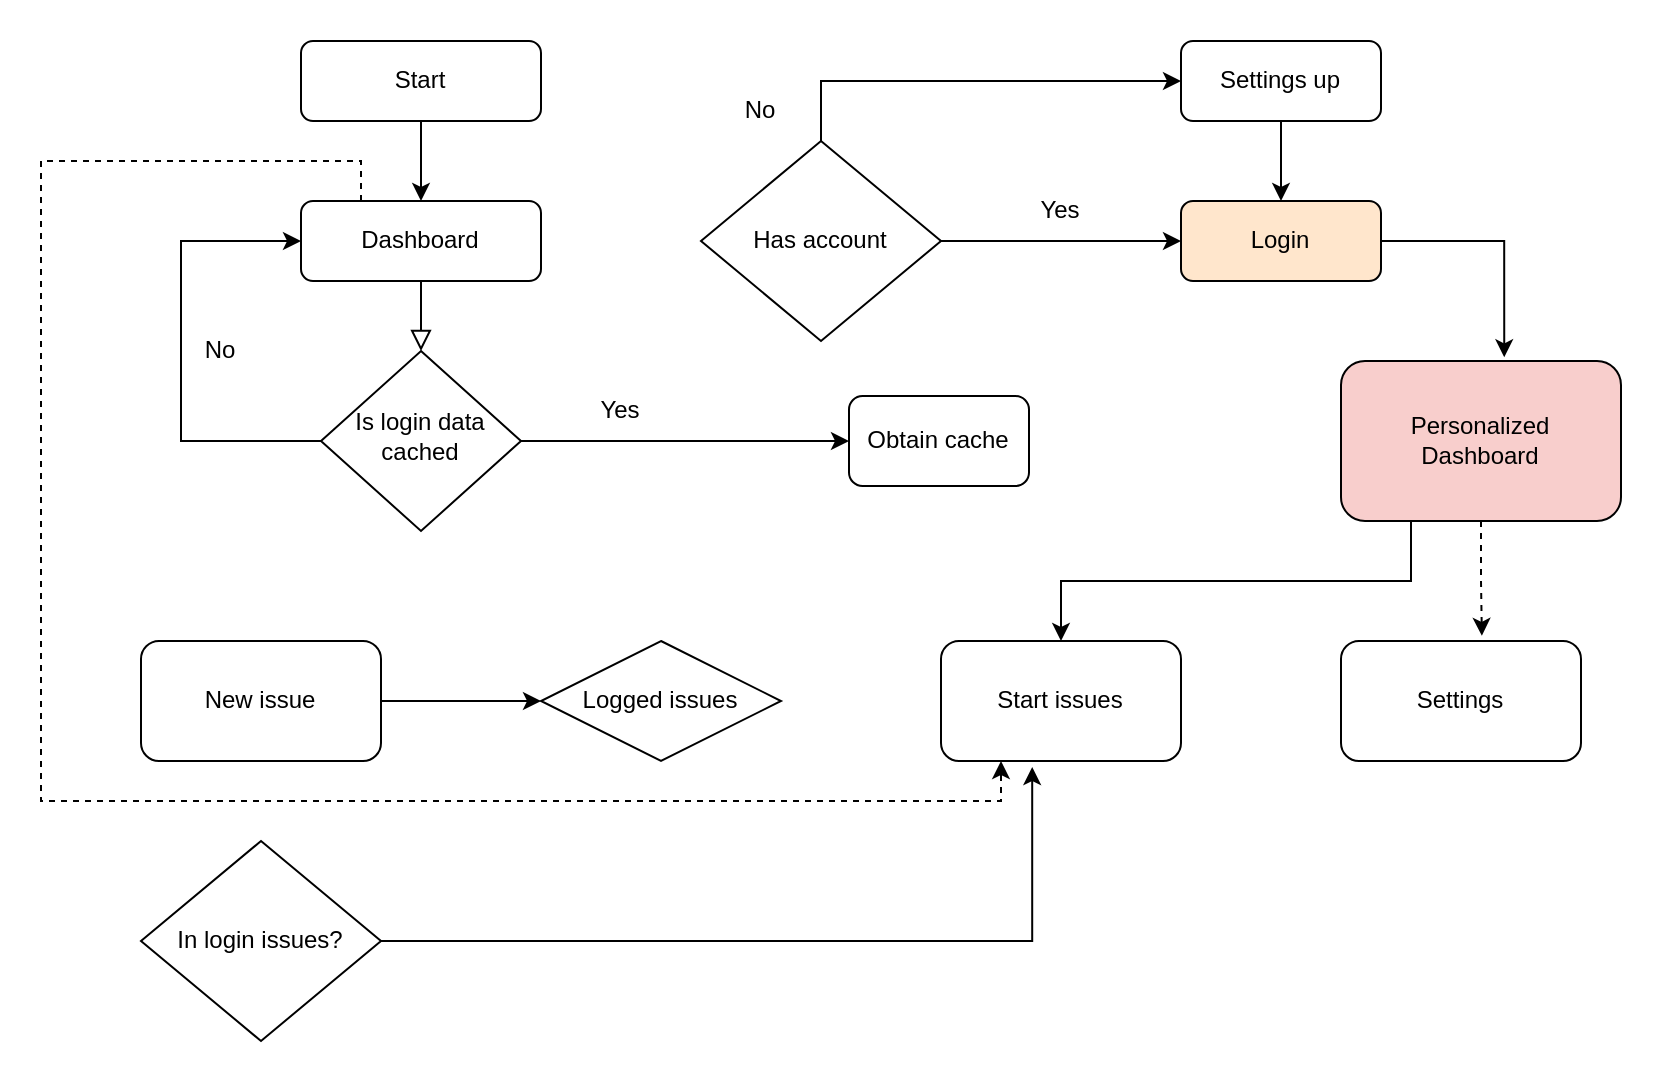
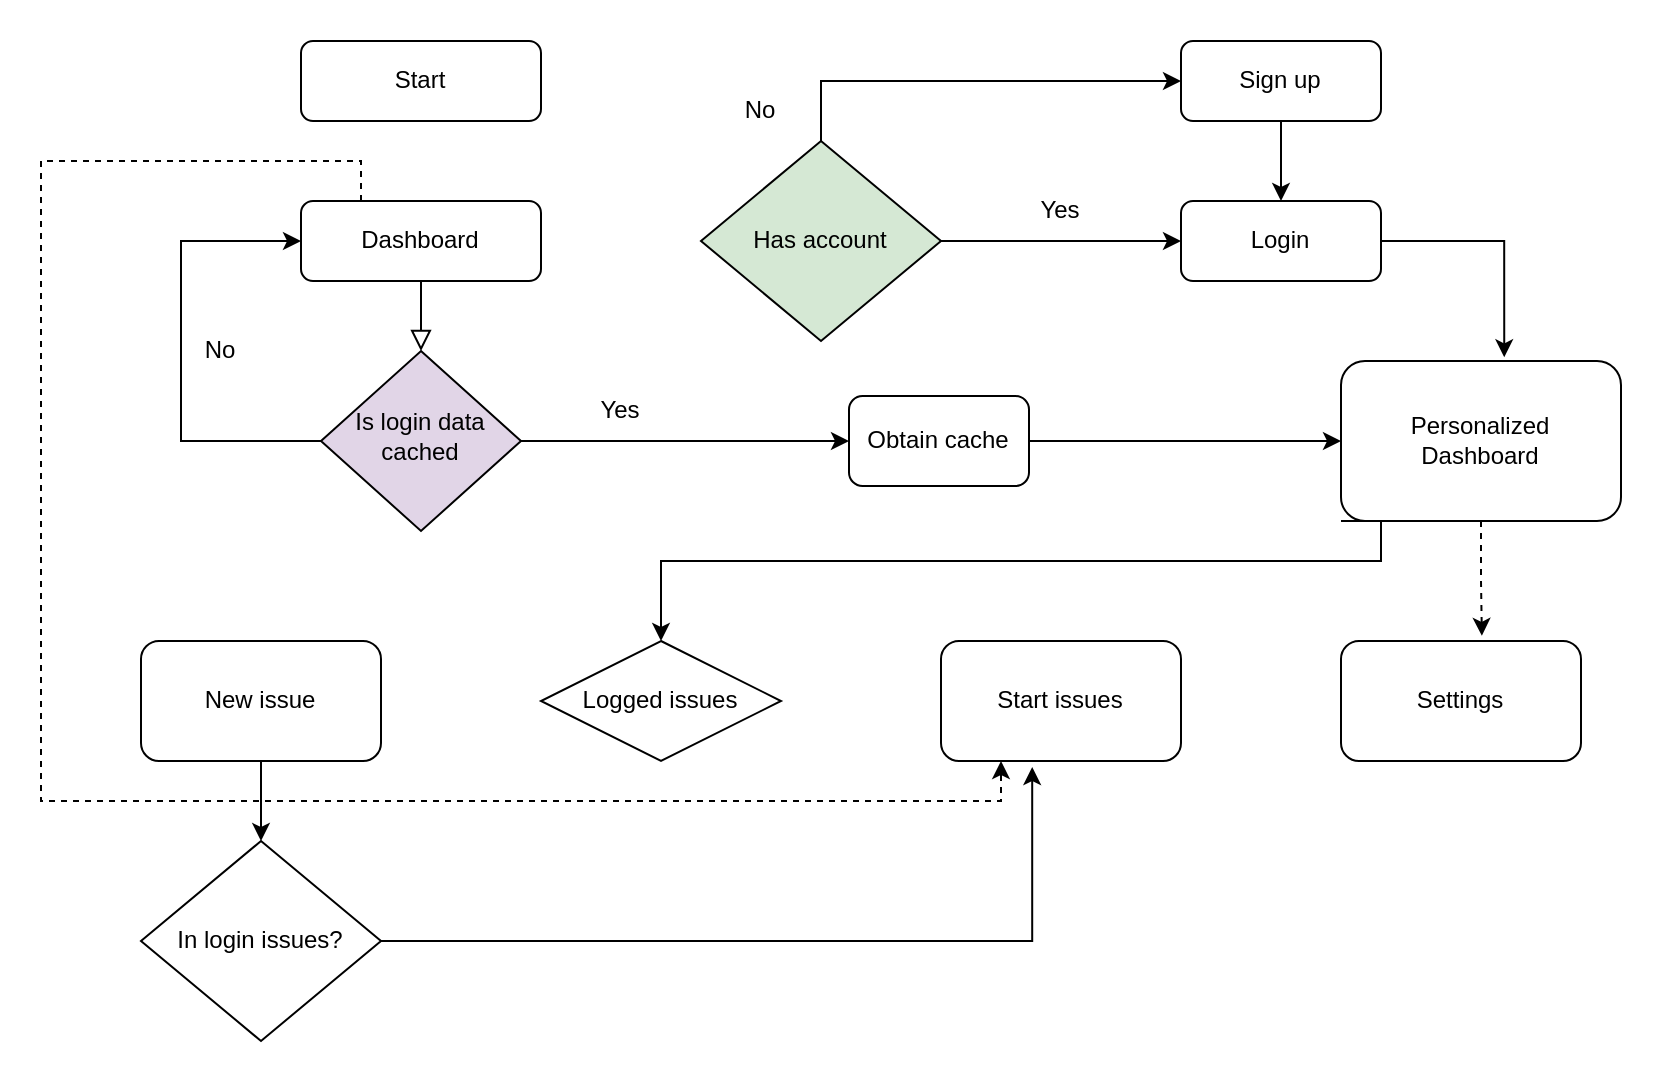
node "Settings up": label "Settings up" -> "Sign up"
edge "Start" -> "Dashboard": removed
node "Has account": fillcolor #ffffff -> #d5e8d4
node "Login": fillcolor #ffe6cc -> #ffffff
node "Is login data cached": fillcolor #ffffff -> #e1d5e7
edge "Obtain cache" -> "Personalized Dashboard": added
node "Personalized Dashboard": fillcolor #f8cecc -> #ffffff
edge "Personalized Dashboard" -> "Logged issues": added
edge "Personalized Dashboard" -> "Start issues": removed
edge "New issue" -> "Logged issues": now "New issue" -> "In login issues?"
